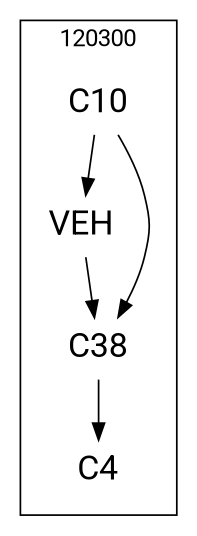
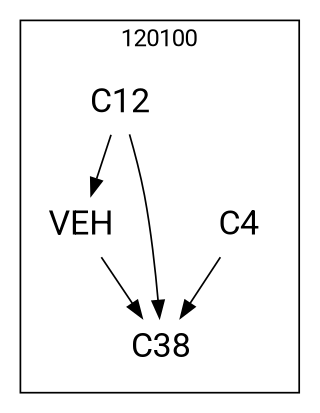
cluster "120300": label "120300" -> "120100"
node "C10": label "C10" -> "C12"
edge "C38" -> "C4": reversed
